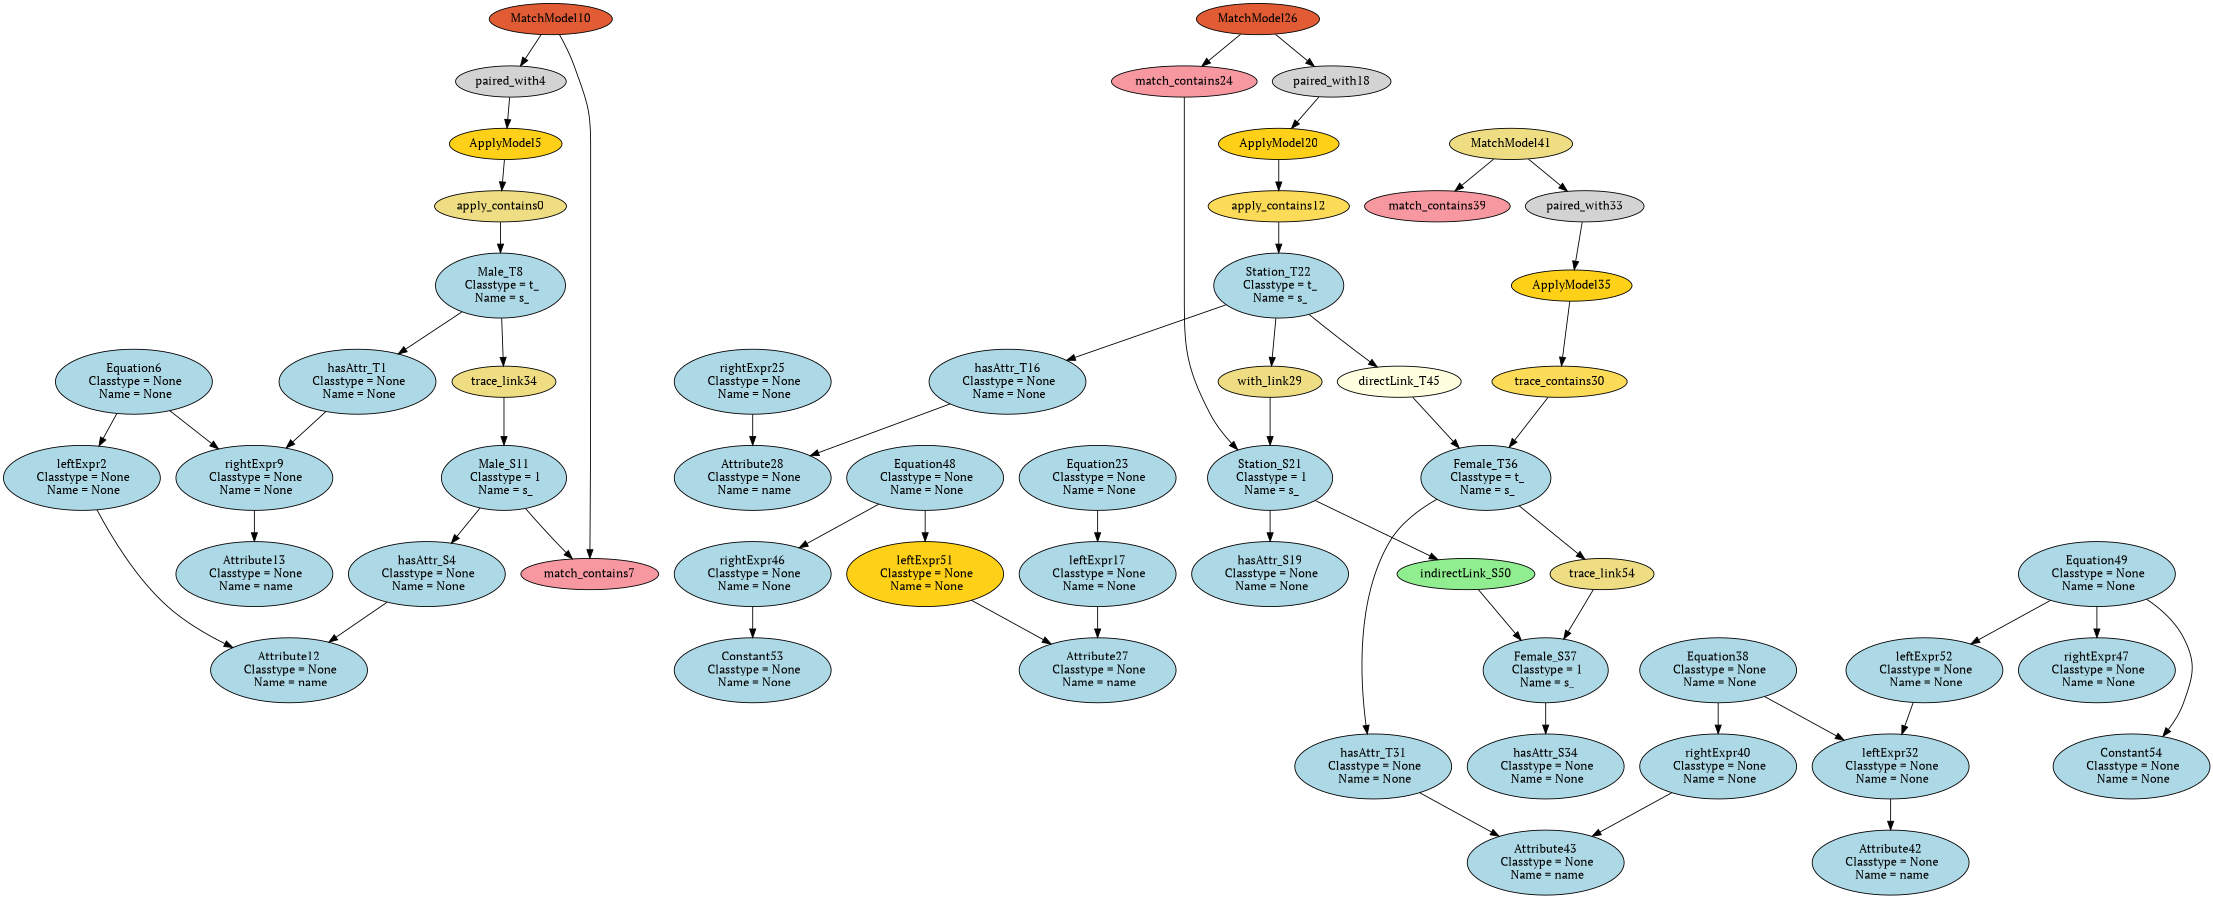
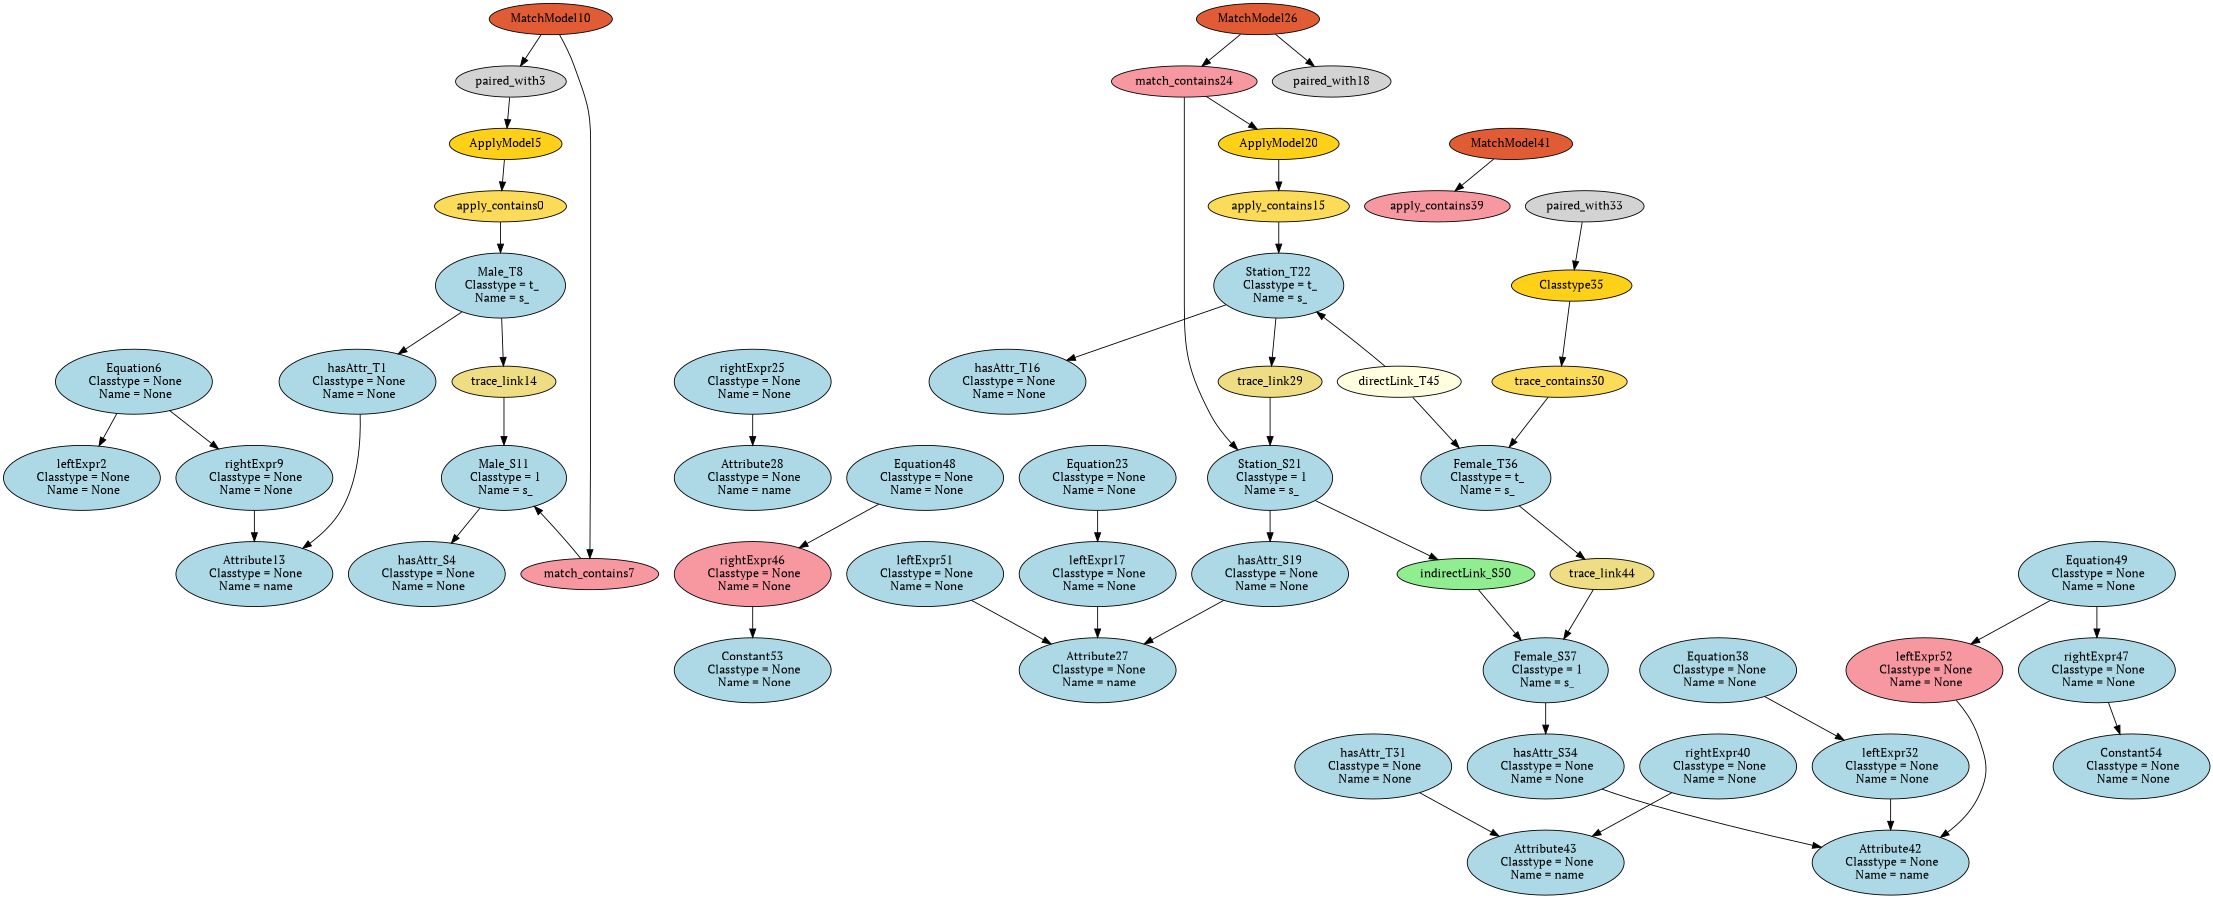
node "paired_with4": label "paired_with4" -> "paired_with3"
edge "paired_with18" -> "ApplyModel20": now "match_contains24" -> "ApplyModel20"
node "MatchModel41": fillcolor lightgoldenrod -> #e15c34
edge "MatchModel41" -> "paired_with33": removed
node "apply_contains0": fillcolor lightgoldenrod -> #fcdb58
node "apply_contains12": label "apply_contains12" -> "apply_contains15"
node "match_contains39": label "match_contains39" -> "apply_contains39"
node "ApplyModel35": label "ApplyModel35" -> "Classtype35"
edge "Station_T22 Classtype = t_ Name = s_" -> "directLink_T45": reversed
node "trace_link34": label "trace_link34" -> "trace_link14"
node "with_link29": label "with_link29" -> "trace_link29"
edge "hasAttr_T1 Classtype = None Name = None" -> "rightExpr9 Classtype = None Name = None": now "hasAttr_T1 Classtype = None Name = None" -> "Attribute13 Classtype = None Name = name"
edge "hasAttr_T16 Classtype = None Name = None" -> "Attribute28 Classtype = None Name = name": removed
edge "Equation48 Classtype = None Name = None" -> "leftExpr51 Classtype = None Name = None": removed
edge "Male_S11 Classtype = 1 Name = s_" -> "match_contains7": reversed
node "rightExpr46 Classtype = None Name = None": fillcolor lightblue -> #f798a1
node "leftExpr51 Classtype = None Name = None": fillcolor #fed017 -> lightblue
node "trace_link54": label "trace_link54" -> "trace_link44"
edge "Female_T36 Classtype = t_ Name = s_" -> "hasAttr_T31 Classtype = None Name = None": removed
edge "hasAttr_S19 Classtype = None Name = None" -> "Attribute27 Classtype = None Name = name": added
edge "Equation49 Classtype = None Name = None" -> "Constant54 Classtype = None Name = None": now "rightExpr47 Classtype = None Name = None" -> "Constant54 Classtype = None Name = None"
node "Attribute12 Classtype = None Name = name": removed
node "leftExpr52 Classtype = None Name = None": fillcolor lightblue -> #f798a1
edge "Equation38 Classtype = None Name = None" -> "rightExpr40 Classtype = None Name = None": removed
edge "leftExpr52 Classtype = None Name = None" -> "leftExpr32 Classtype = None Name = None": now "leftExpr52 Classtype = None Name = None" -> "Attribute42 Classtype = None Name = name"
edge "hasAttr_S34 Classtype = None Name = None" -> "Attribute42 Classtype = None Name = name": added
